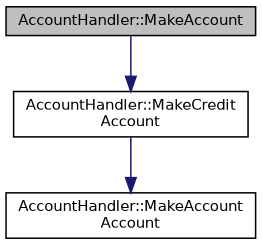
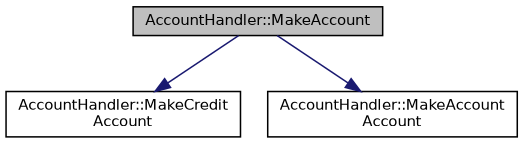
edge "AccountHandler::MakeCredit Account" -> "AccountHandler::MakeAccount Account": now "AccountHandler::MakeAccount" -> "AccountHandler::MakeAccount Account"
